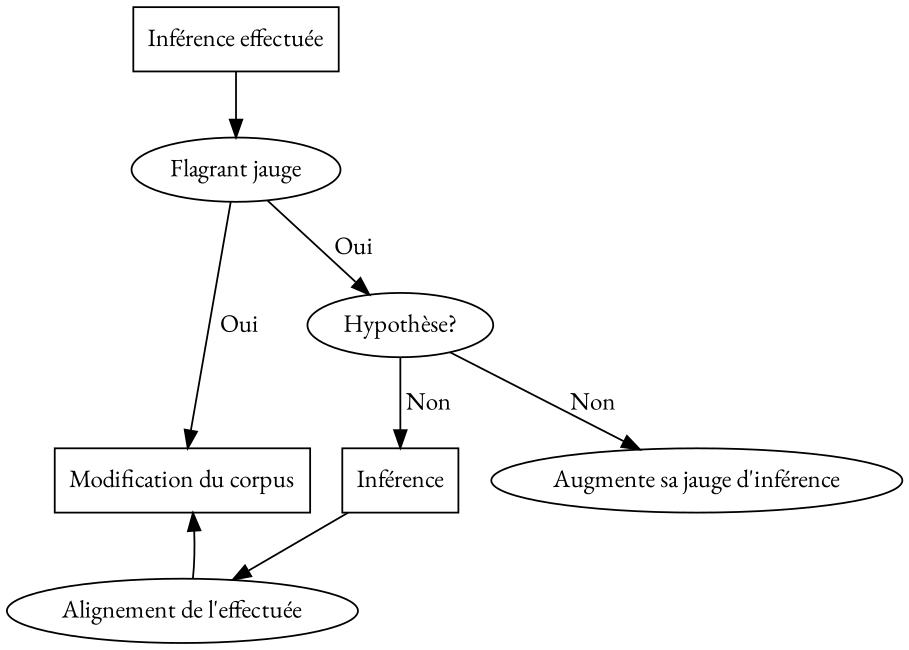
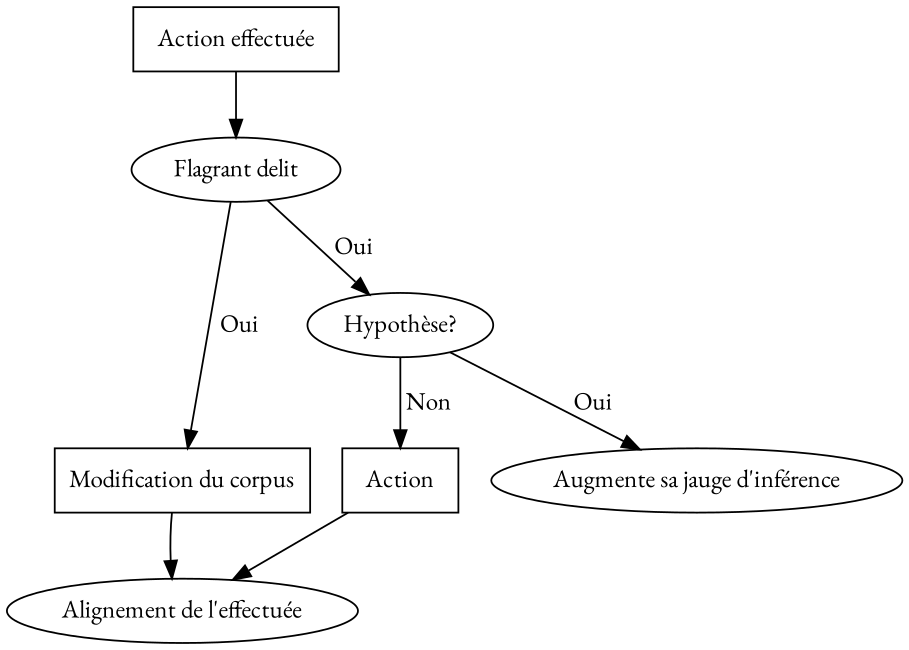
node "Inférence effectuée": label "Inférence effectuée" -> "Action effectuée"
node "Flagrant jauge": label "Flagrant jauge" -> "Flagrant delit"
edge "Hypothèse?" -> "Augmente sa jauge d'inférence": label " Non" -> " Oui"
node "Inférence": label "Inférence" -> "Action"
edge "Alignement de l'effectuée" -> "Modification du corpus": reversed
